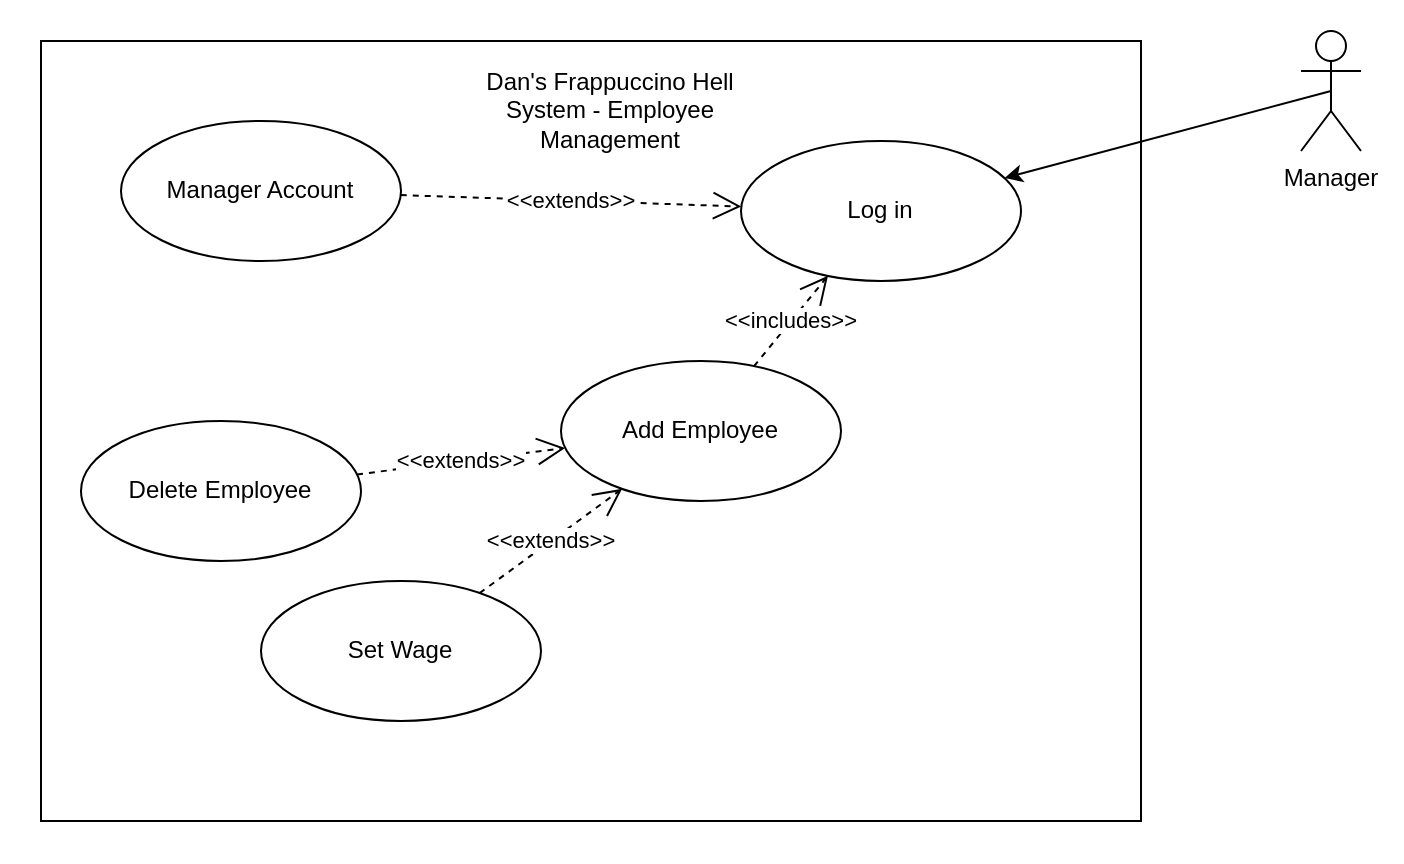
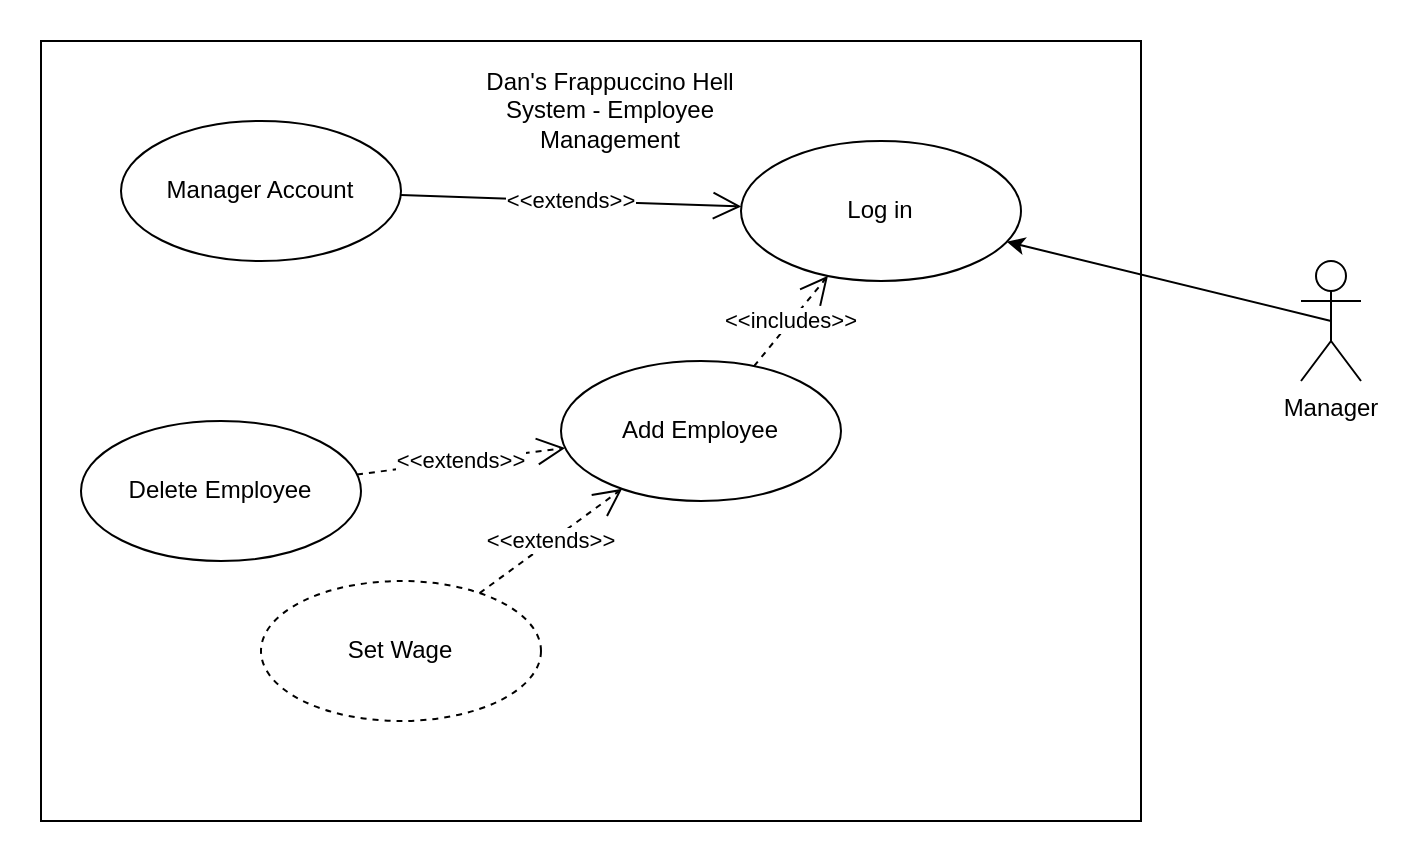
node "Manager": moved (1331, 91) -> (1331, 321)
edge "Manager Account" -> "Log in": style dashed -> solid
node "Set Wage": style solid -> dashed
